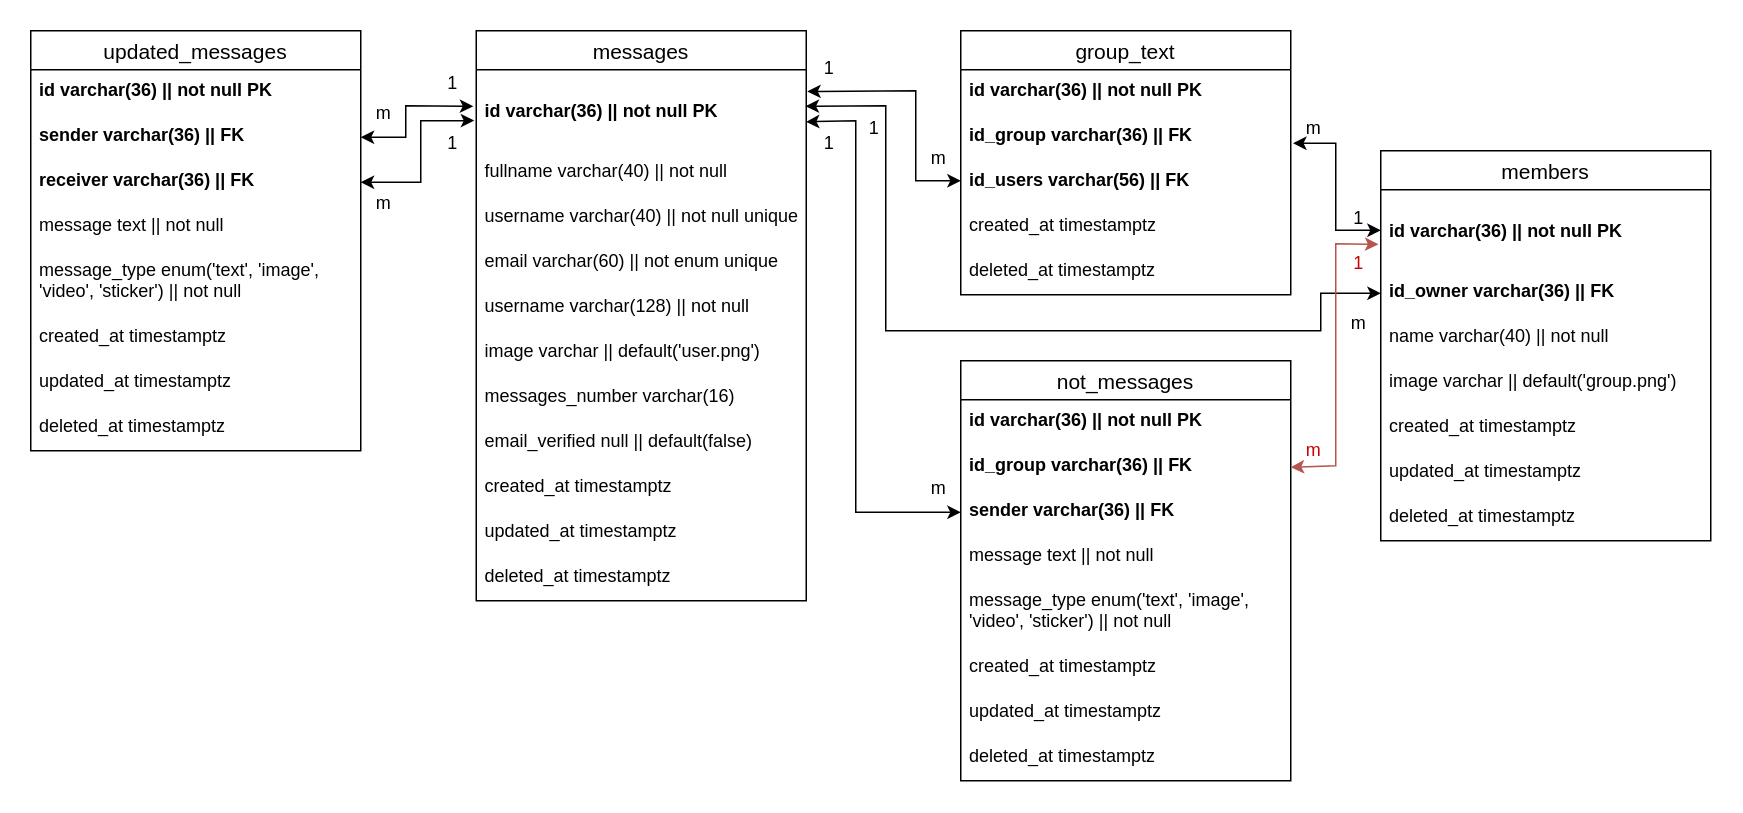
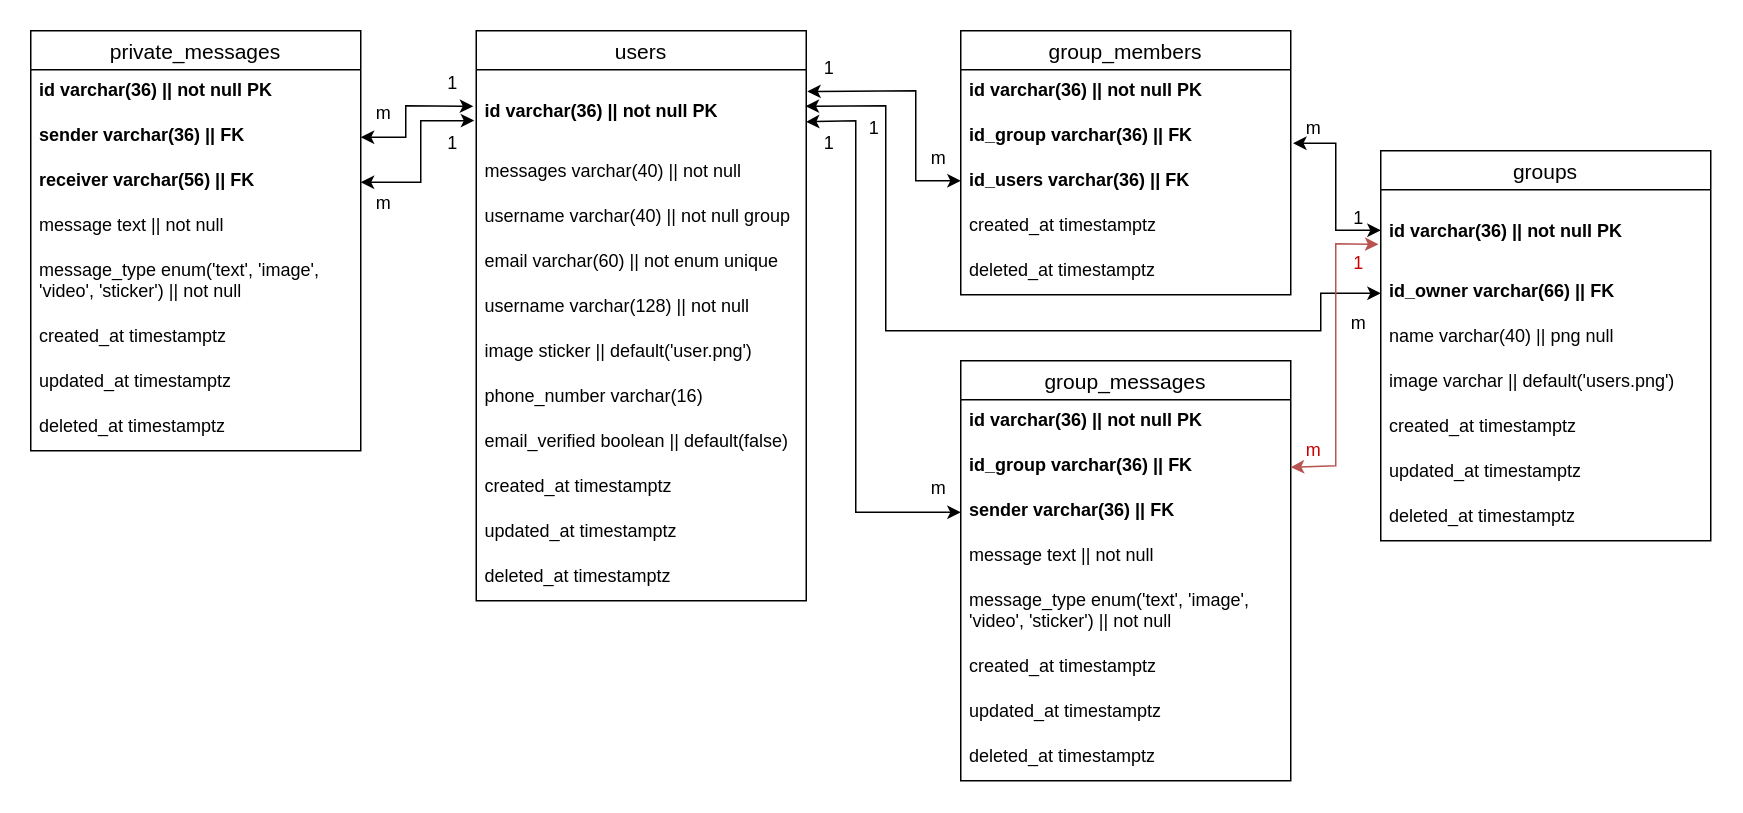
node "updated_messages": label "updated_messages" -> "private_messages"
node "messages": label "messages" -> "users"
node "group_text": label "group_text" -> "group_members"
node "fullname varchar(40) || not null": label "fullname varchar(40) || not null" -> "messages varchar(40) || not null"
node "members": label "members" -> "groups"
node "receiver varchar(36) || FK": label "receiver varchar(36) || FK" -> "receiver varchar(56) || FK"
node "id_users varchar(56) || FK": label "id_users varchar(56) || FK" -> "id_users varchar(36) || FK"
node "username varchar(40) || not null unique": label "username varchar(40) || not null unique" -> "username varchar(40) || not null group"
node "id_owner varchar(36) || FK": label "id_owner varchar(36) || FK" -> "id_owner varchar(66) || FK"
node "name varchar(40) || not null": label "name varchar(40) || not null" -> "name varchar(40) || png null"
node "image varchar || default('user.png')": label "image varchar || default('user.png')" -> "image sticker || default('user.png')"
node "image varchar || default('group.png')": label "image varchar || default('group.png')" -> "image varchar || default('users.png')"
node "not_messages": label "not_messages" -> "group_messages"
node "messages_number varchar(16)": label "messages_number varchar(16)" -> "phone_number varchar(16)"
node "email_verified null || default(false)": label "email_verified null || default(false)" -> "email_verified boolean || default(false)"
